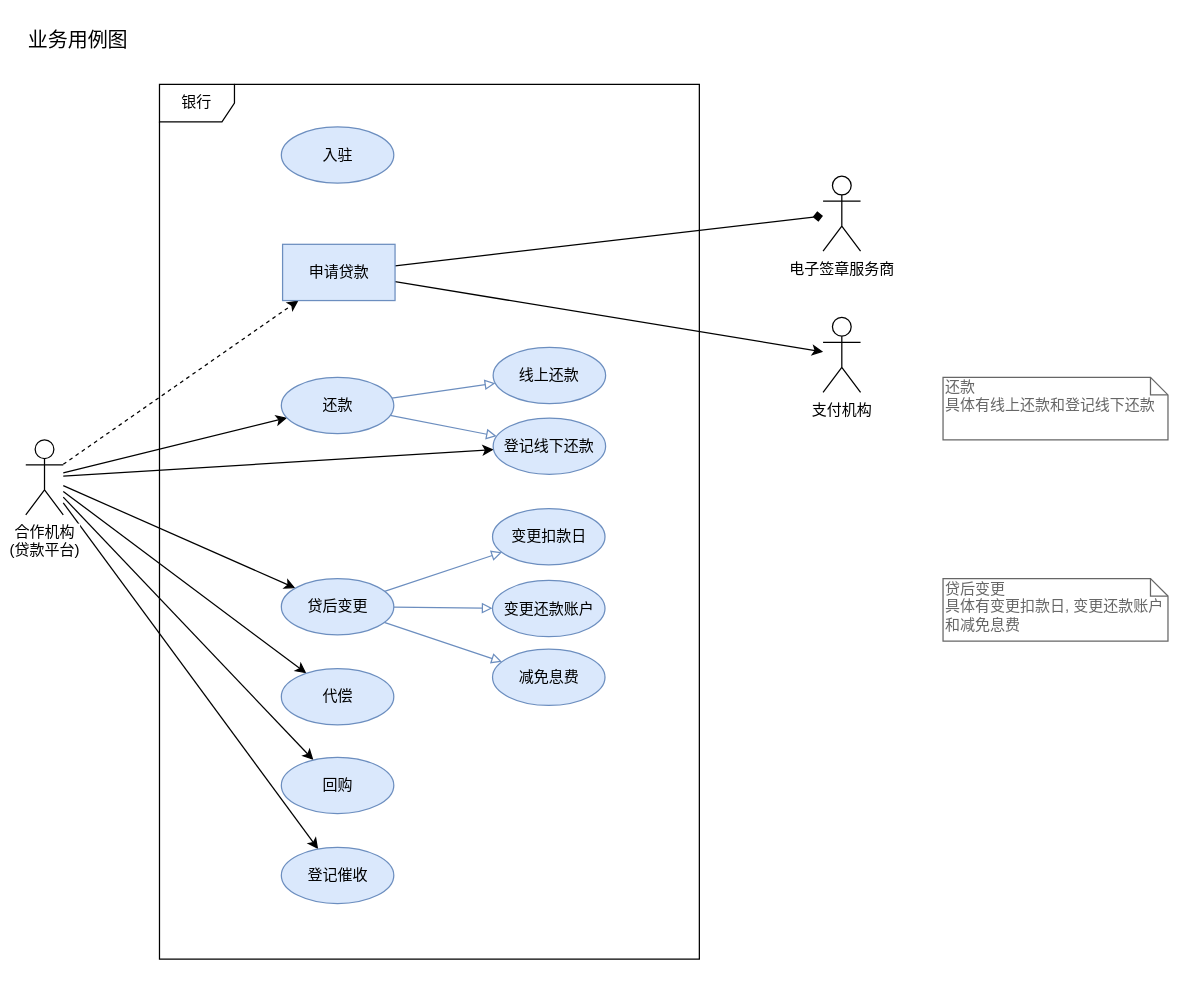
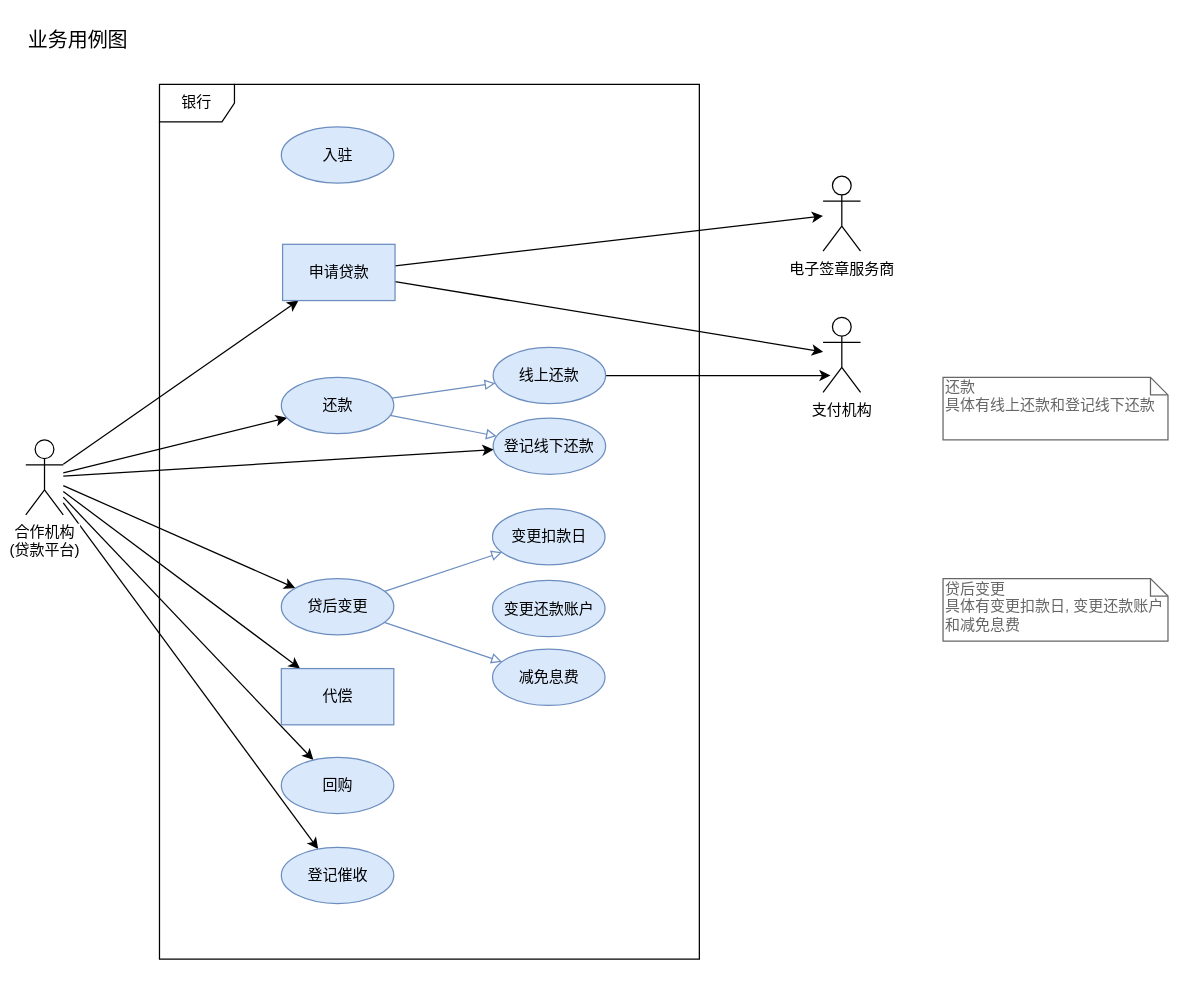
edge "申请贷款" -> "电子签章服务商": arrowhead diamond -> classic
edge "线上还款" -> "支付机构": added
edge "合作机构 (贷款平台)" -> "申请贷款": style dashed -> solid
edge "贷后变更" -> "变更还款账户": removed
node "代偿": shape ellipse -> rectangle
